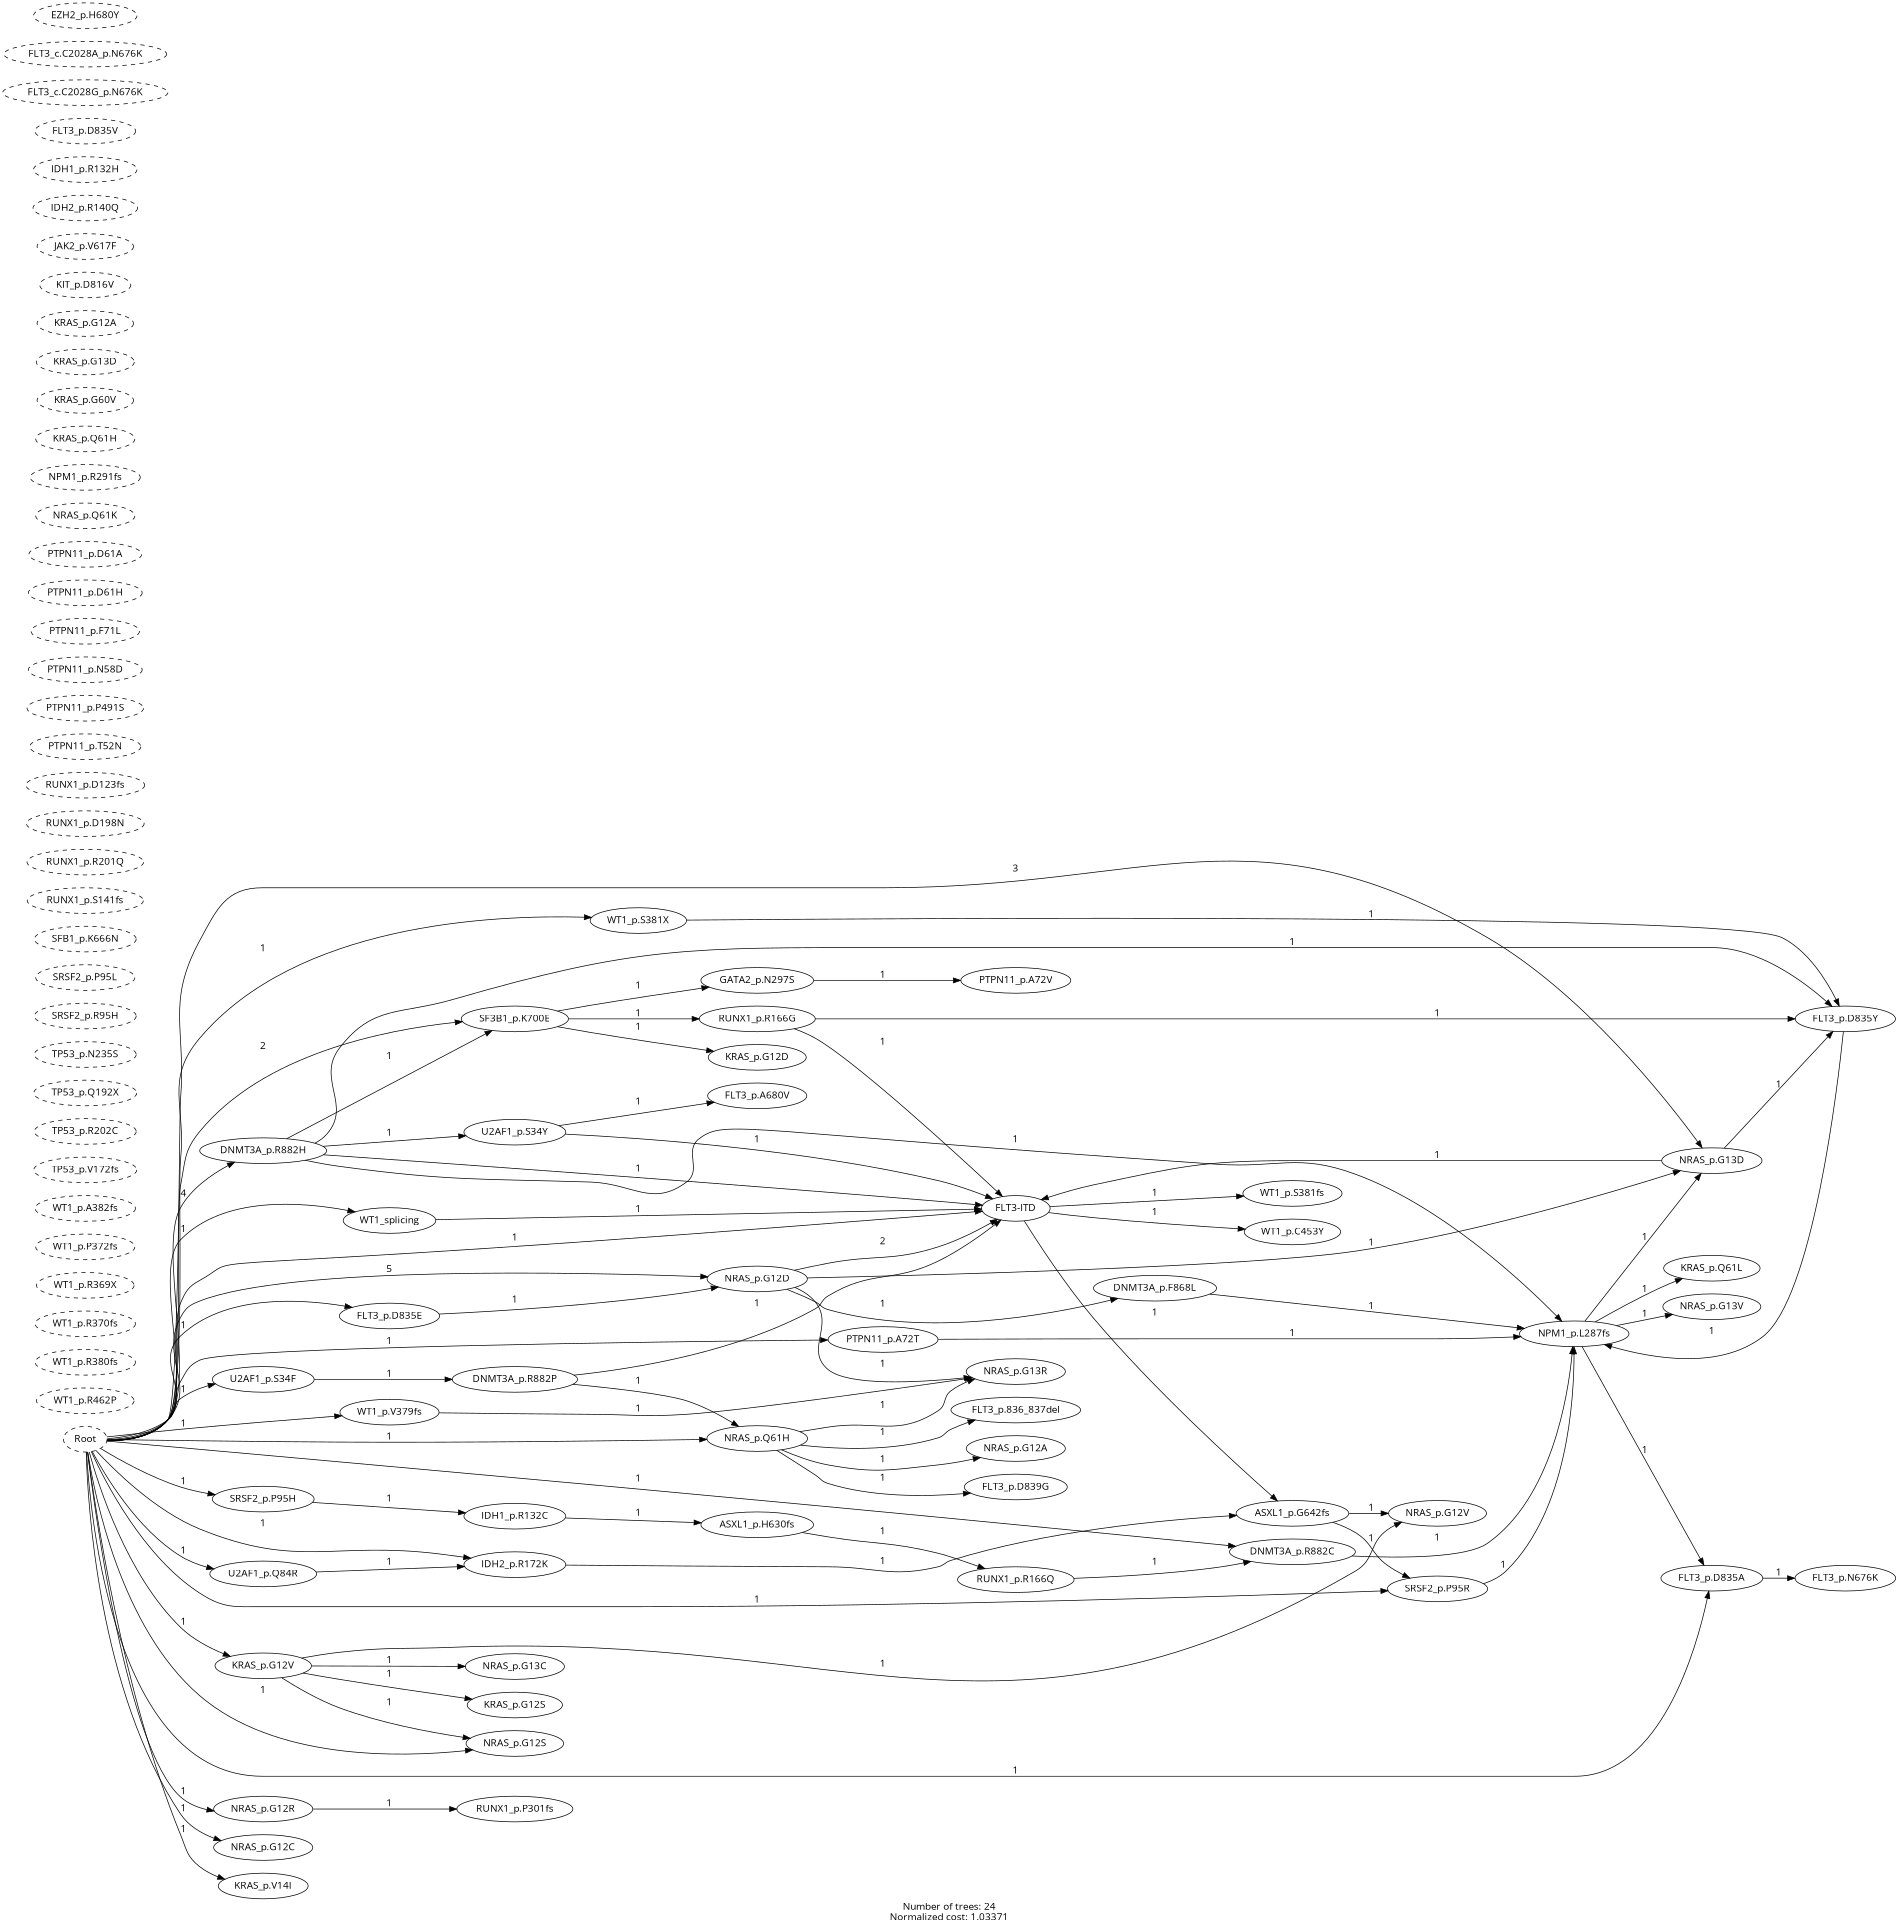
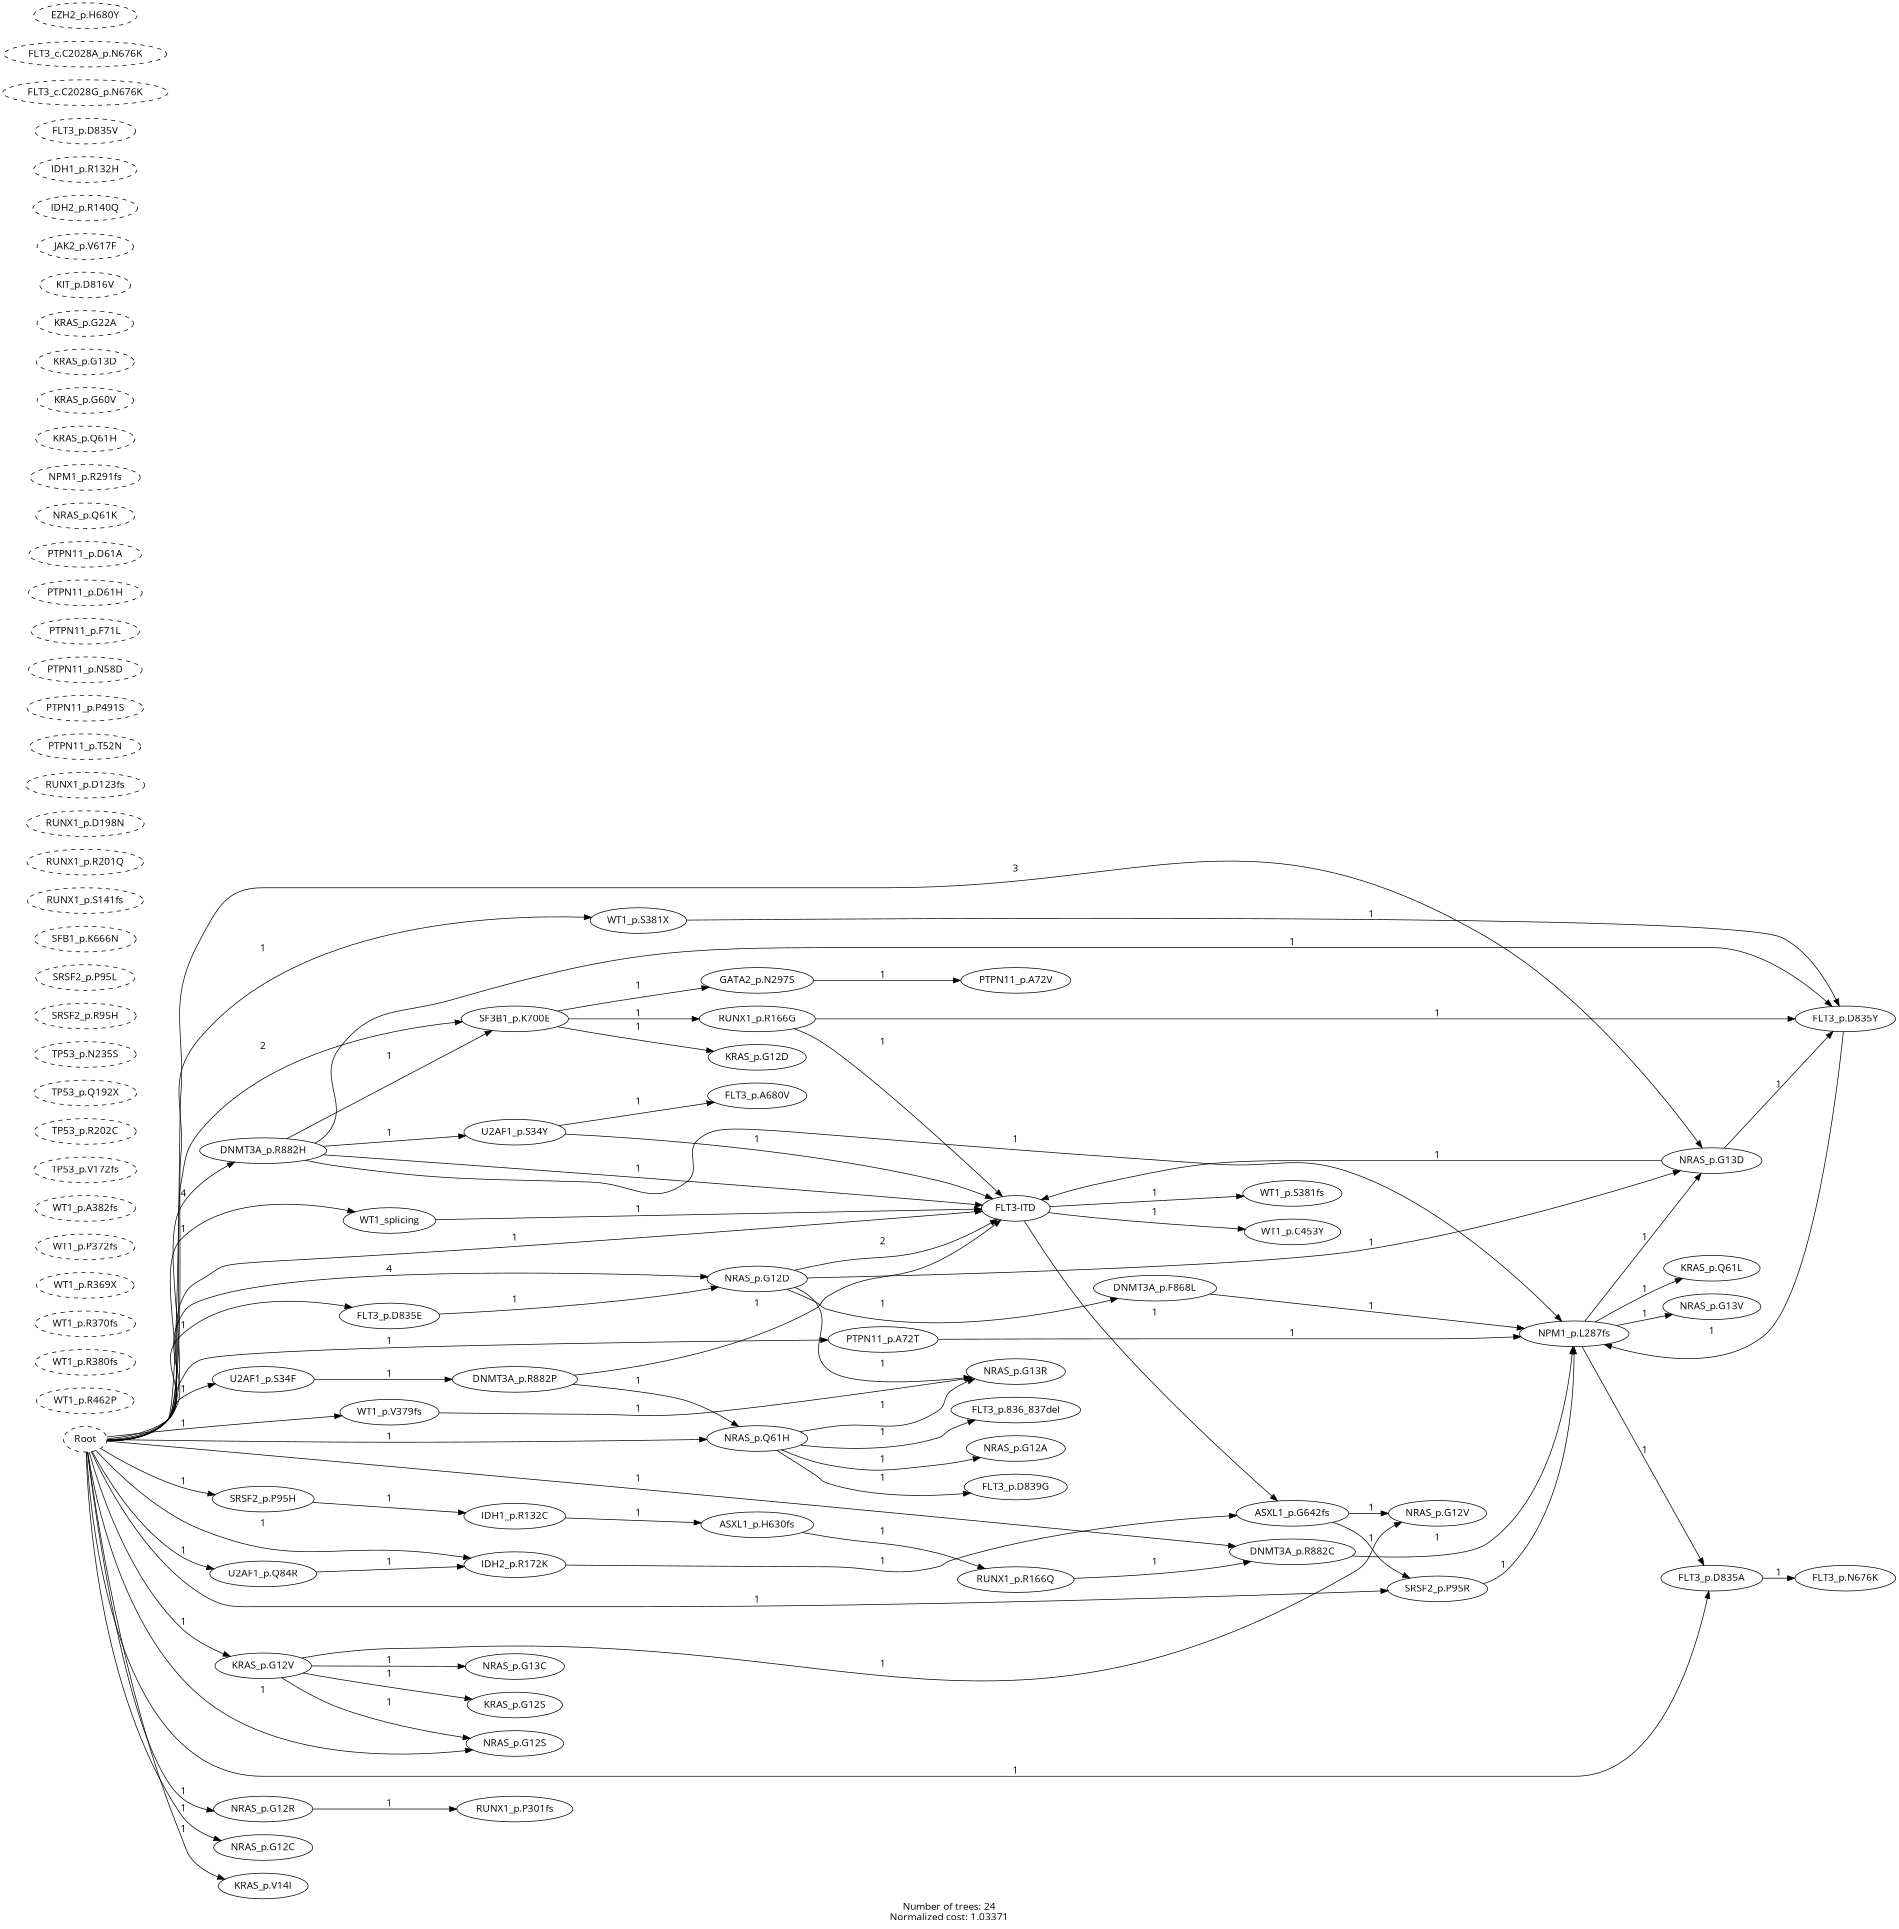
node "KRAS_p.G12A": label "KRAS_p.G12A" -> "KRAS_p.G22A"
edge "Root" -> "NRAS_p.G12D": label "5" -> "4"
